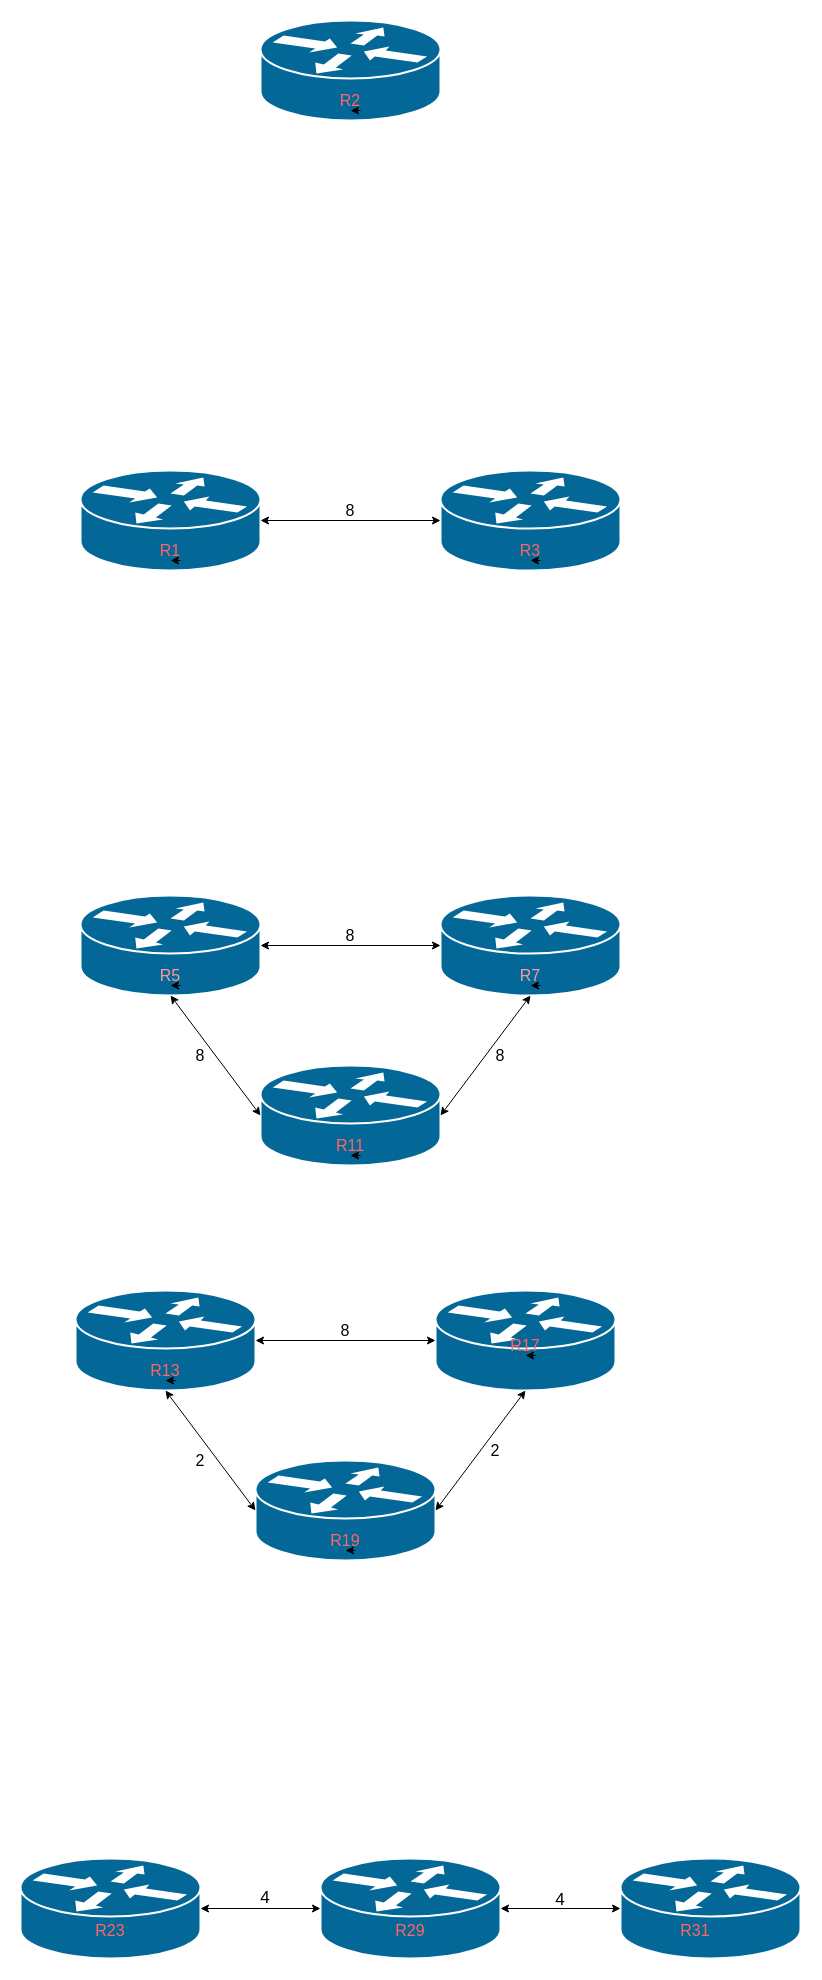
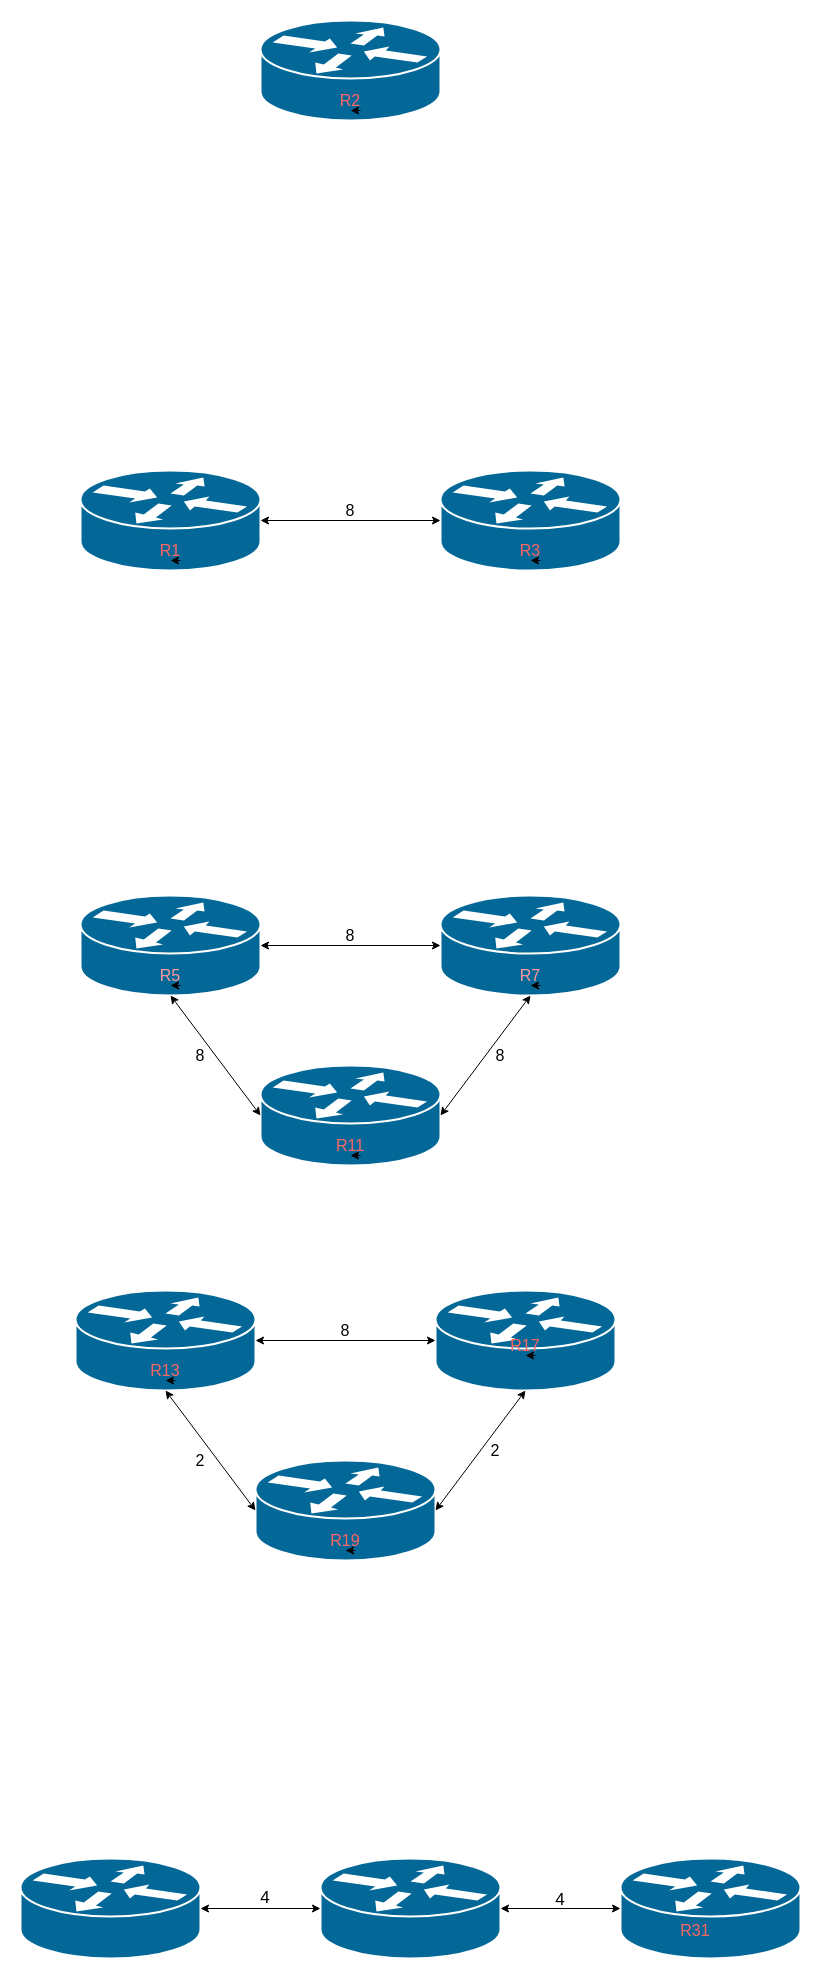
node "R23": removed
node "R29": removed
